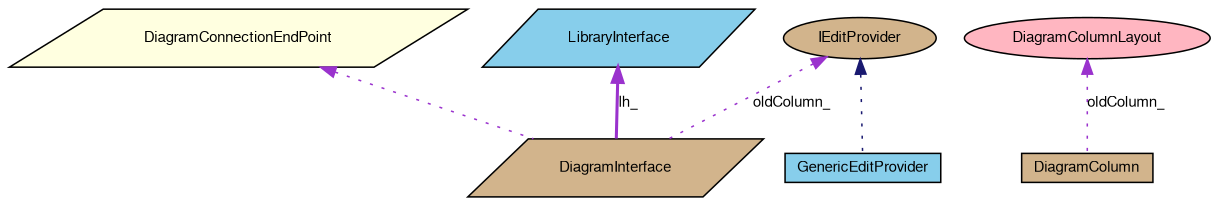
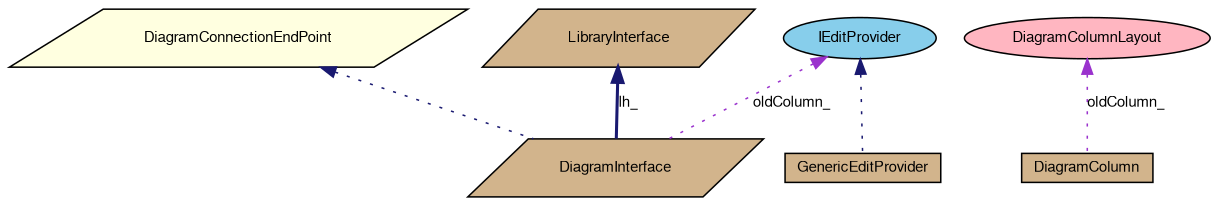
node "LibraryInterface": fillcolor skyblue -> tan
node "IEditProvider": fillcolor tan -> skyblue
edge "DiagramInterface" -> "DiagramConnectionEndPoint": color darkorchid3 -> midnightblue
edge "DiagramInterface" -> "LibraryInterface": color darkorchid3 -> midnightblue
node "GenericEditProvider": fillcolor skyblue -> tan
